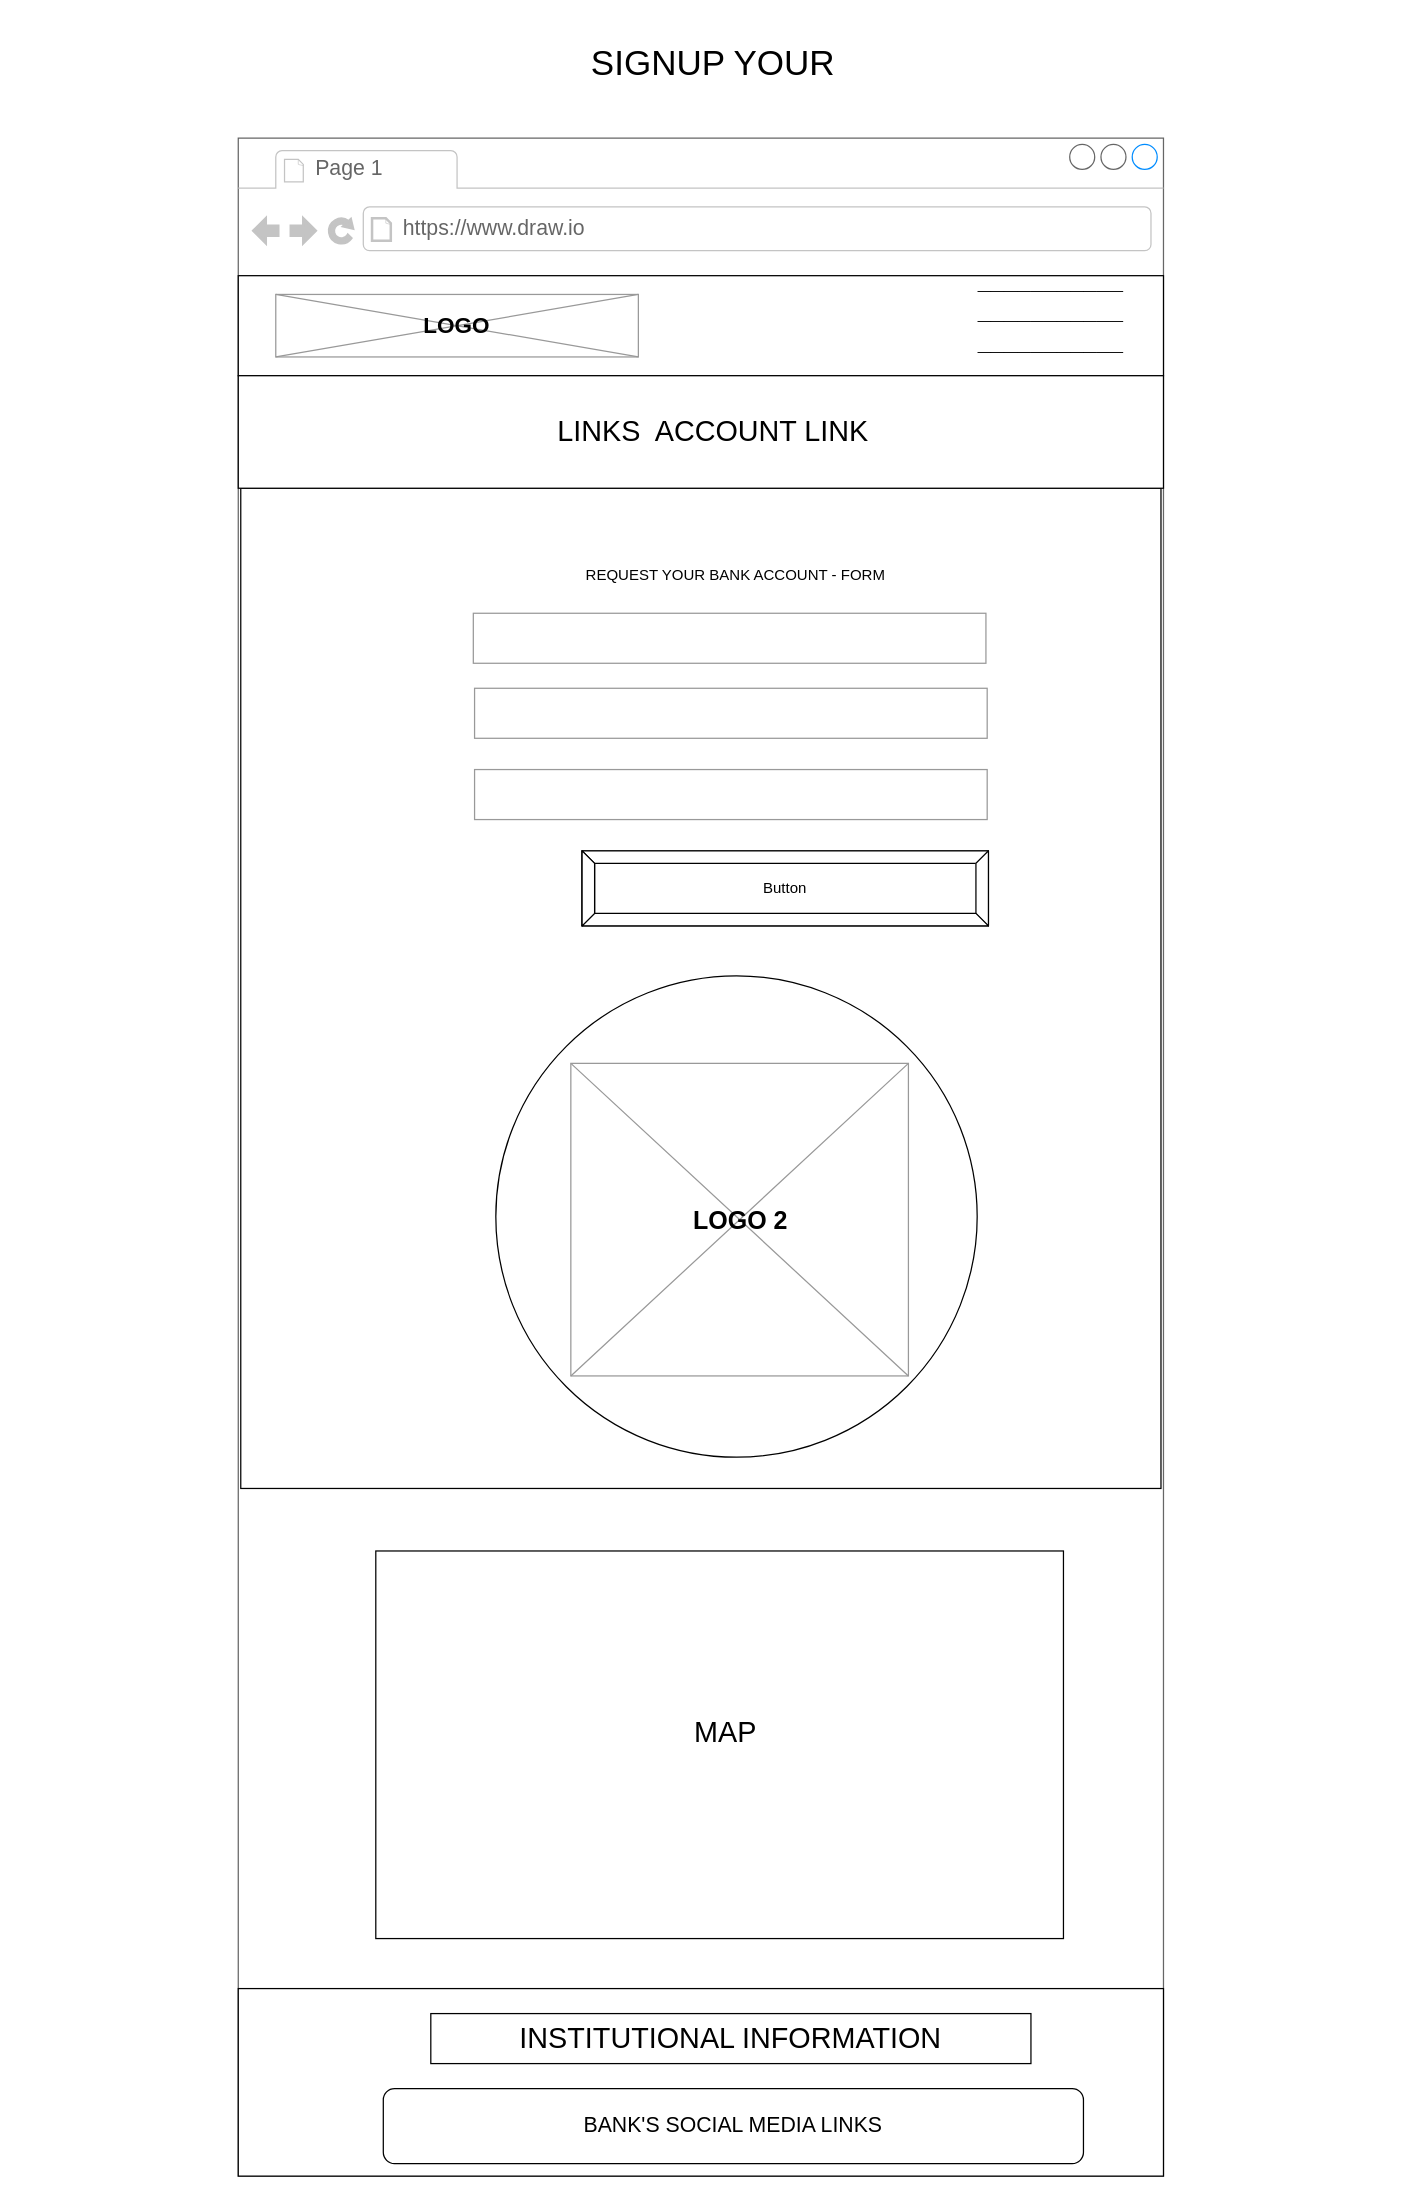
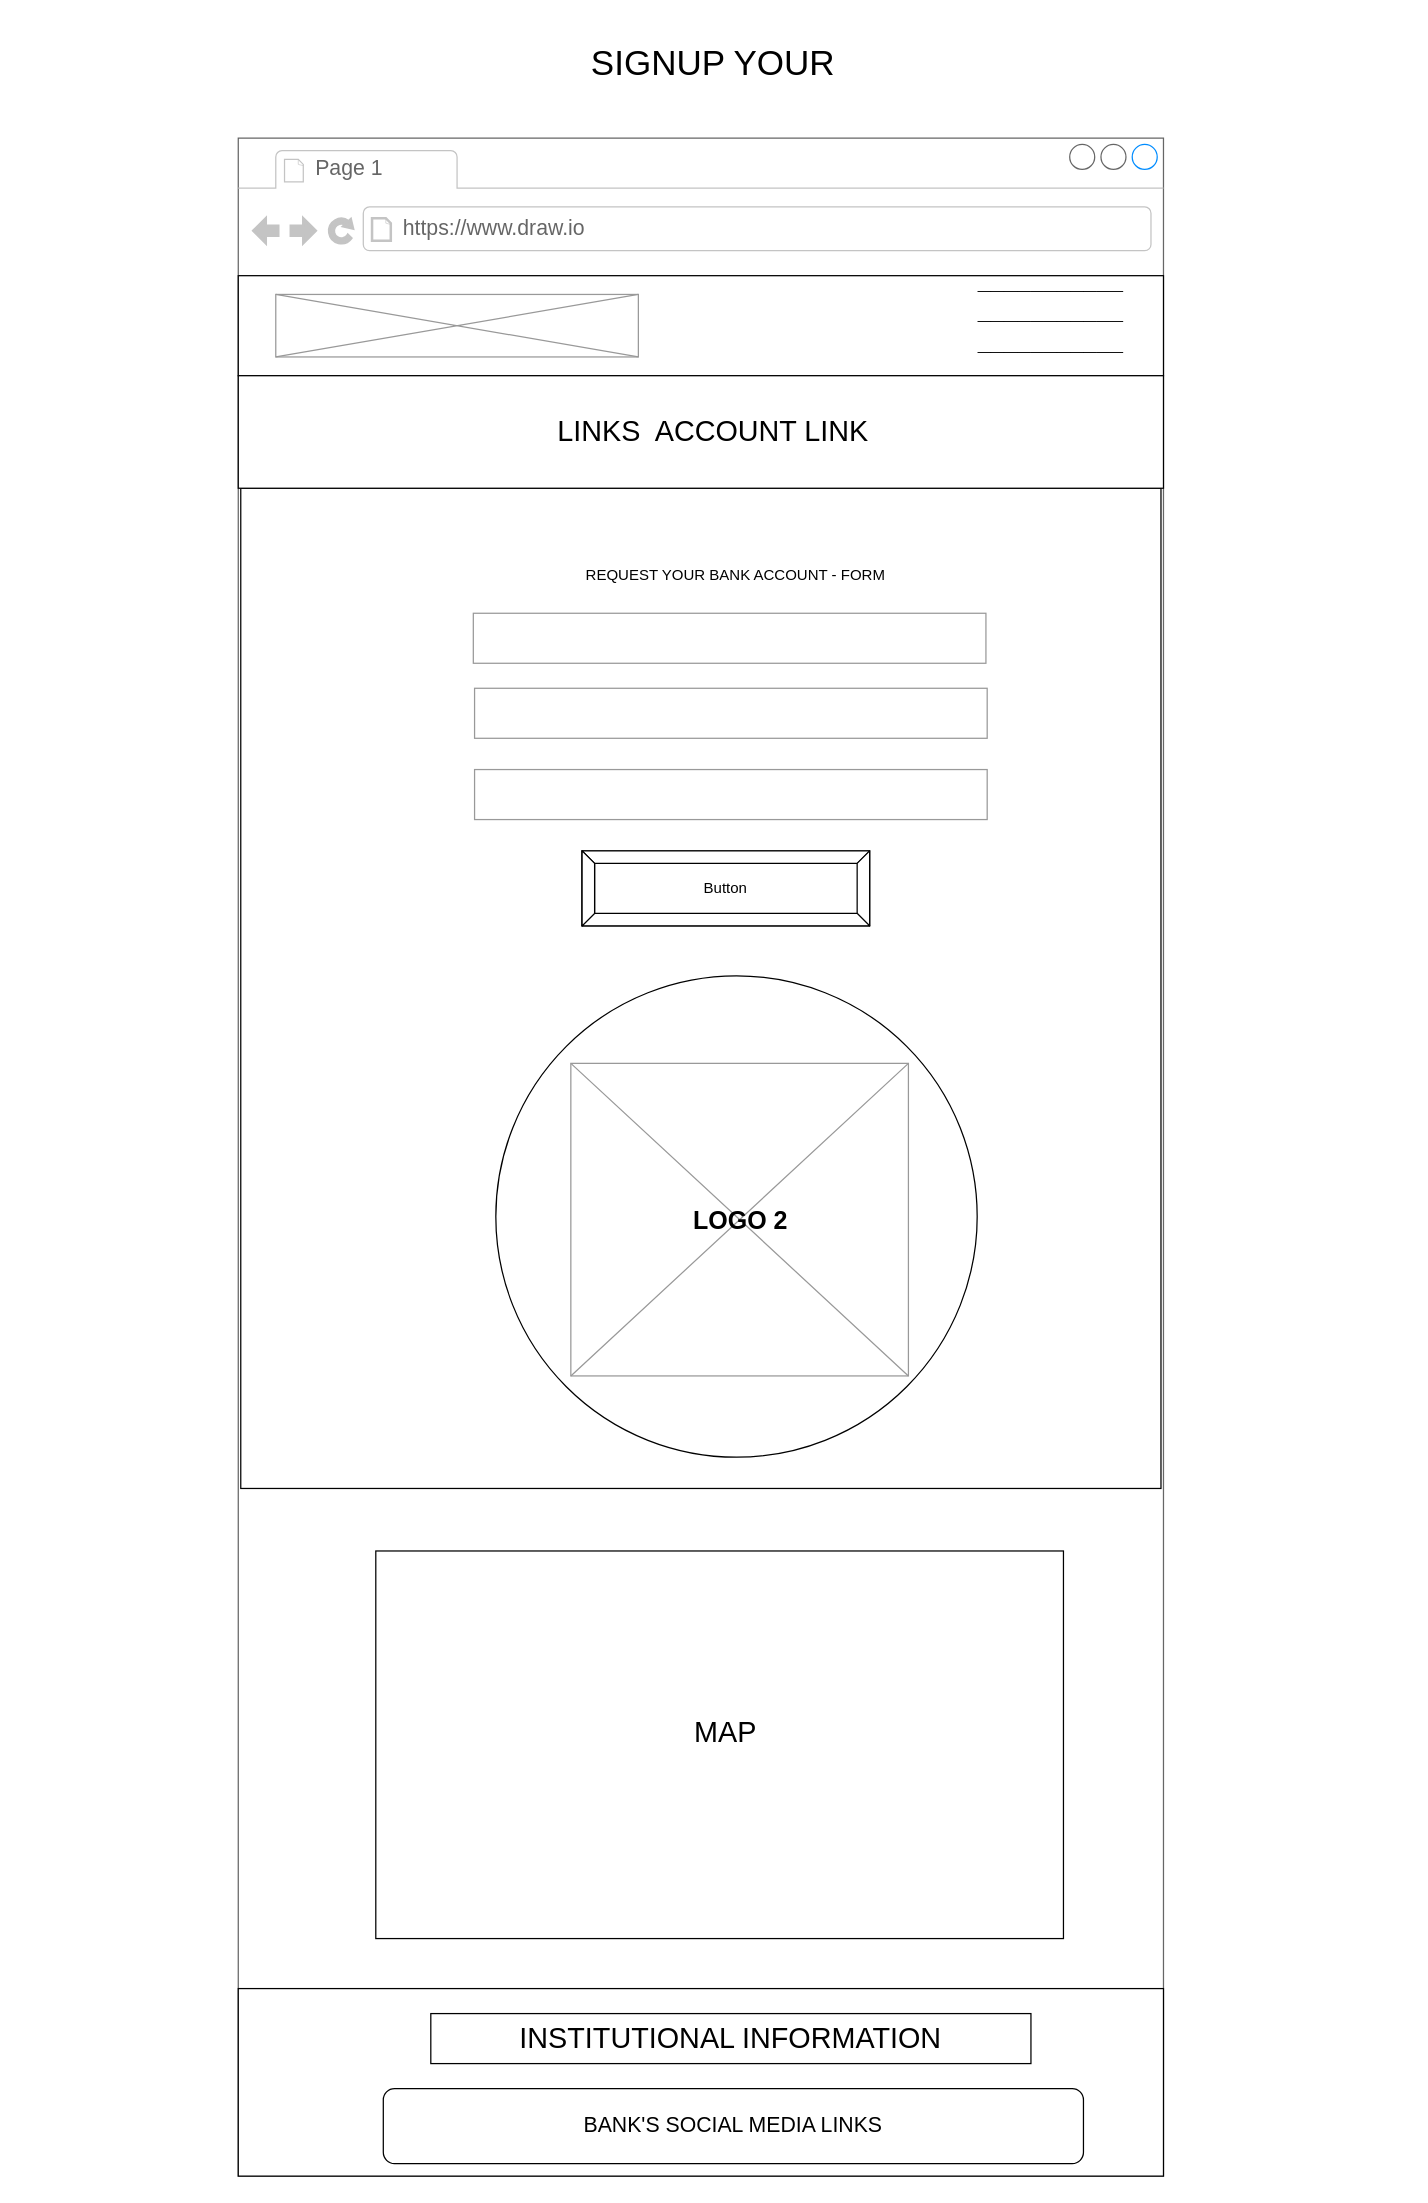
node "LOGO": removed
node "Button": size 406x75 -> 288x75
